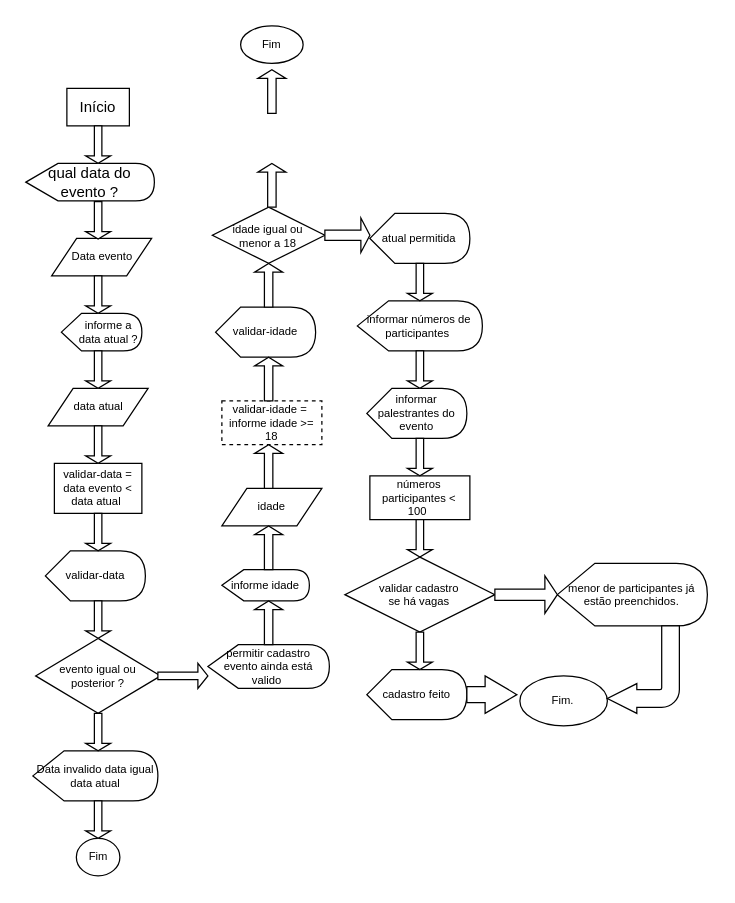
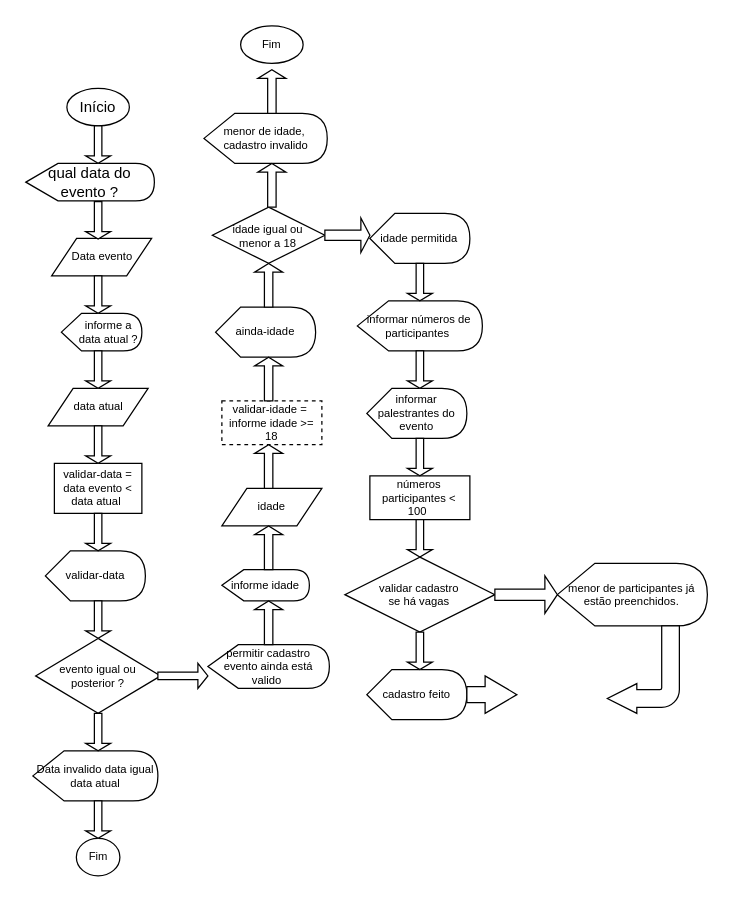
node "Início": shape rectangle -> ellipse
node "menor de idade, cadastro invalido": added
node "atual permitida": label "atual permitida" -> "idade permitida"
node "validar-idade": label "validar-idade" -> "ainda-idade"
node "Fim.": removed
